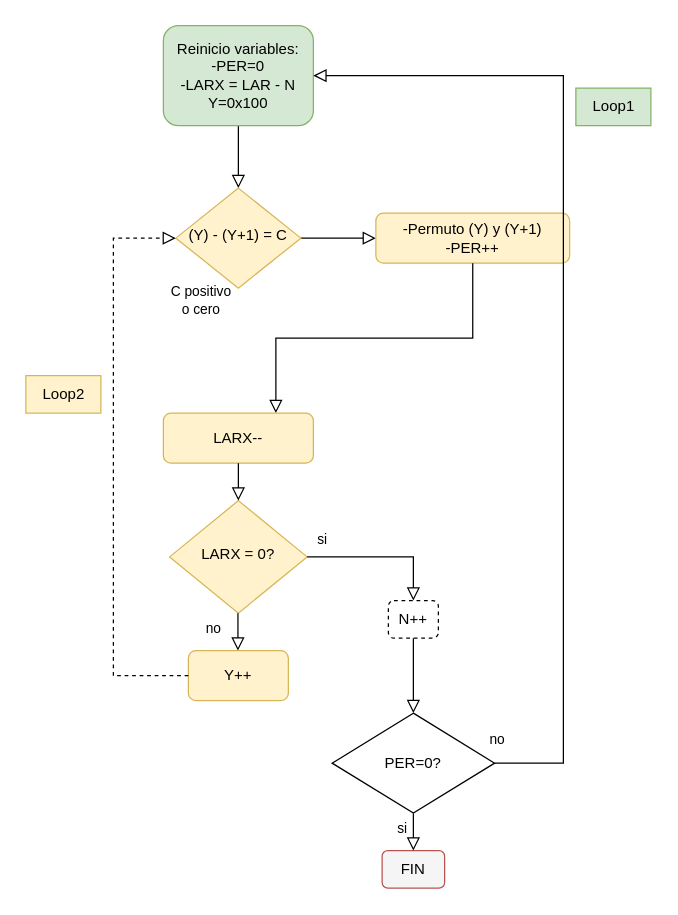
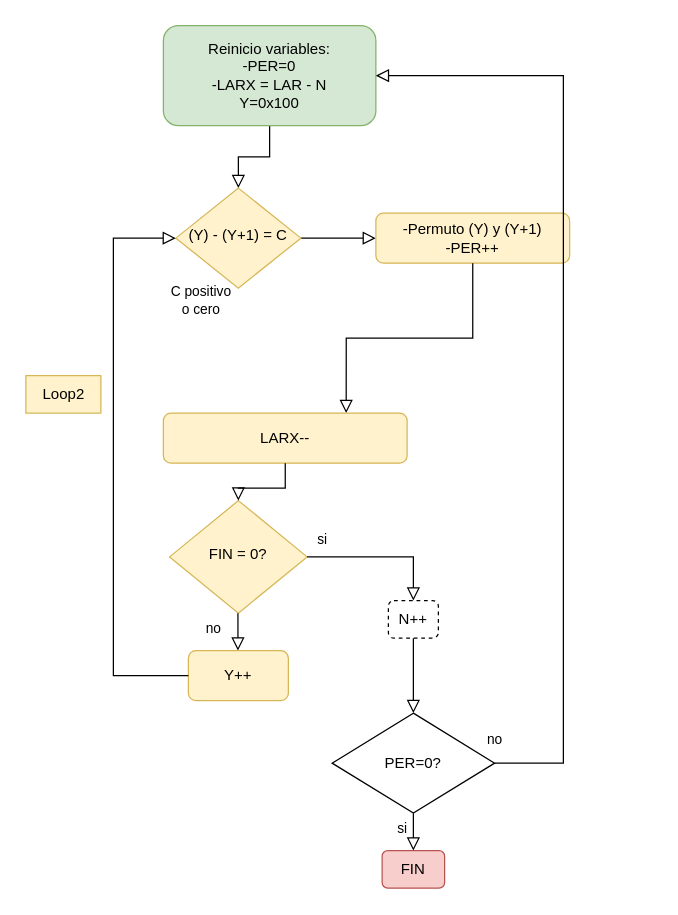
node "Reinicio variables: -PER=0 -LARX = LAR - N Y=0x100": size 150x100 -> 213x100
node "Loop1": removed
node "LARX--": size 150x50 -> 244x50
edge "Y++" -> "(Y) - (Y+1) = C": style dashed -> solid
node "LARX = 0?": label "LARX = 0?" -> "FIN = 0?"
node "FIN": fillcolor #f5f5f5 -> #f8cecc
